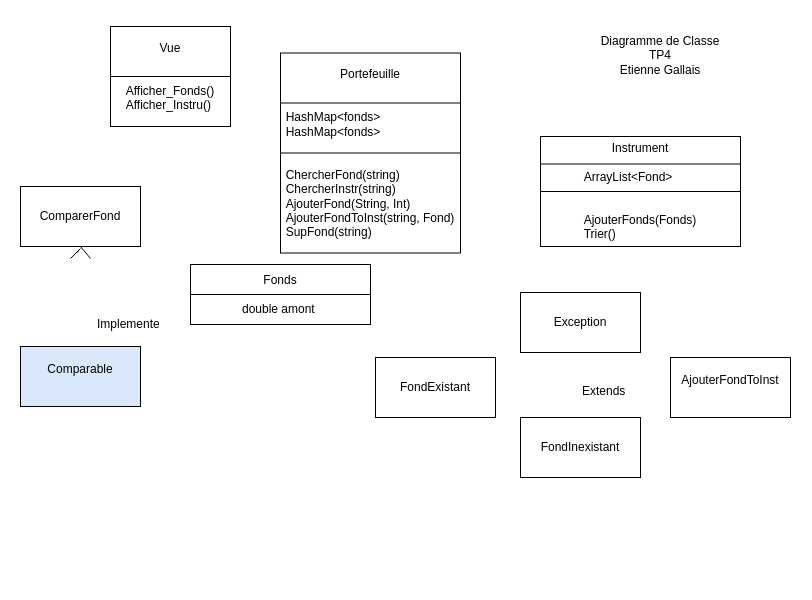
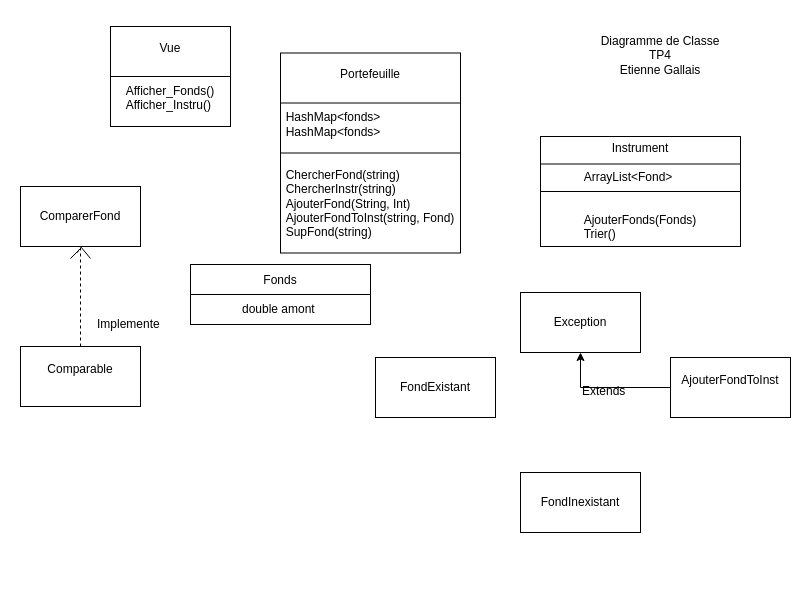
edge "ComparerFond" -- "Comparable": added
node "Comparable": fillcolor #dae8fc -> #ffffff
edge "AjouterFondToInst" -> "Exception": added
node "FondInexistant": moved (581, 448) -> (581, 503)
